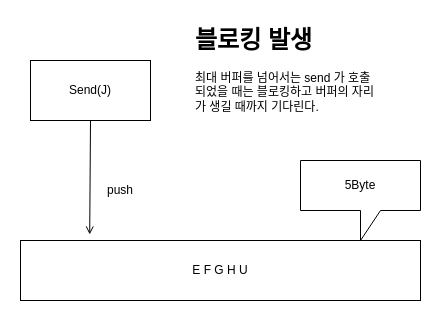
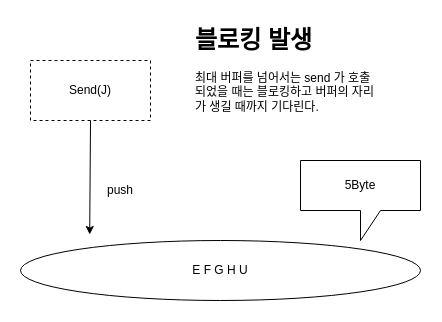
node "Send(J)": style solid -> dashed
edge "Send(J)" -> "E F G H U": arrowhead open -> classic
node "E F G H U": shape rectangle -> ellipse
